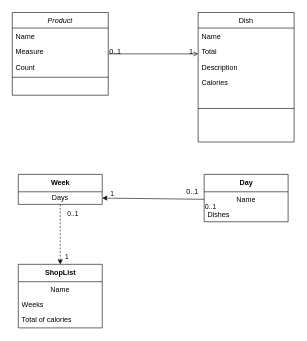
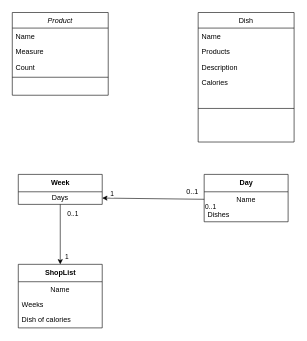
node "Total": label "Total" -> "Products"
edge "Product" -> "Dish": removed, labels "0..1", "1"
edge "Week" -> "ShopList": style dashed -> solid
node "Total of calories": label "Total of calories" -> "Dish of calories"
